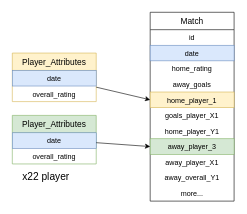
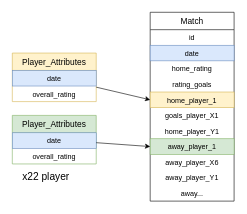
node "away_goals": label "away_goals" -> "rating_goals"
node "away_player_3": label "away_player_3" -> "away_player_1"
node "away_player_X1": label "away_player_X1" -> "away_player_X6"
node "away_overall_Y1": label "away_overall_Y1" -> "away_player_Y1"
node "more...": label "more..." -> "away..."
